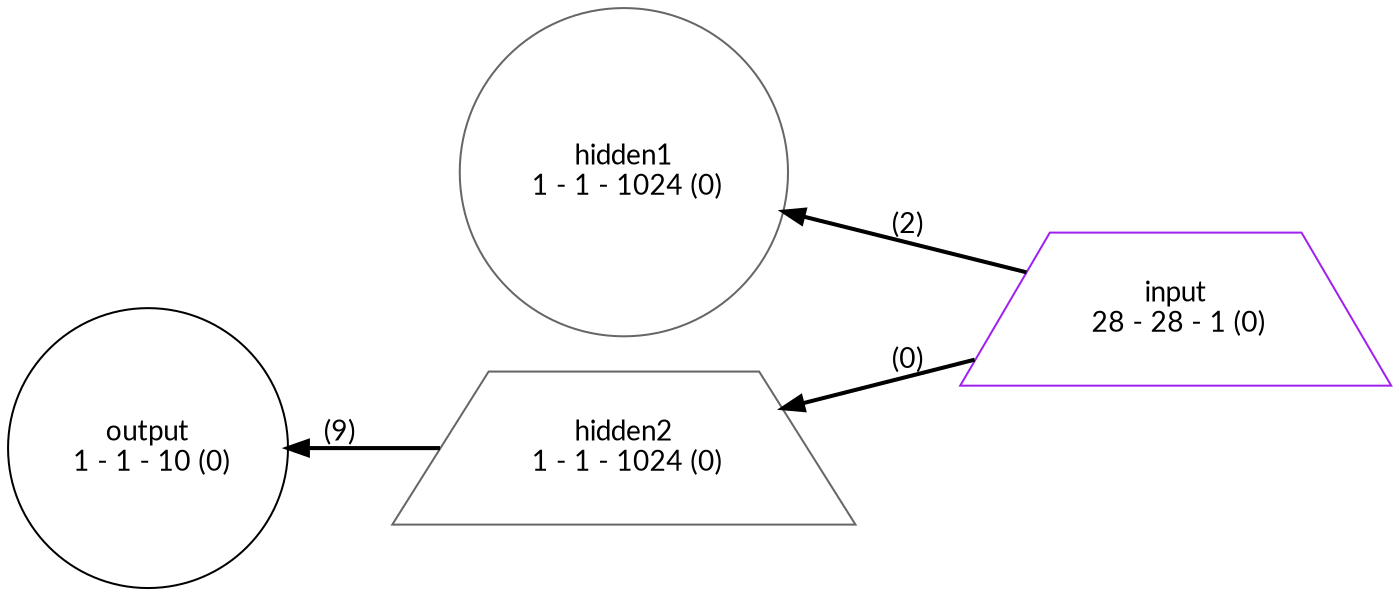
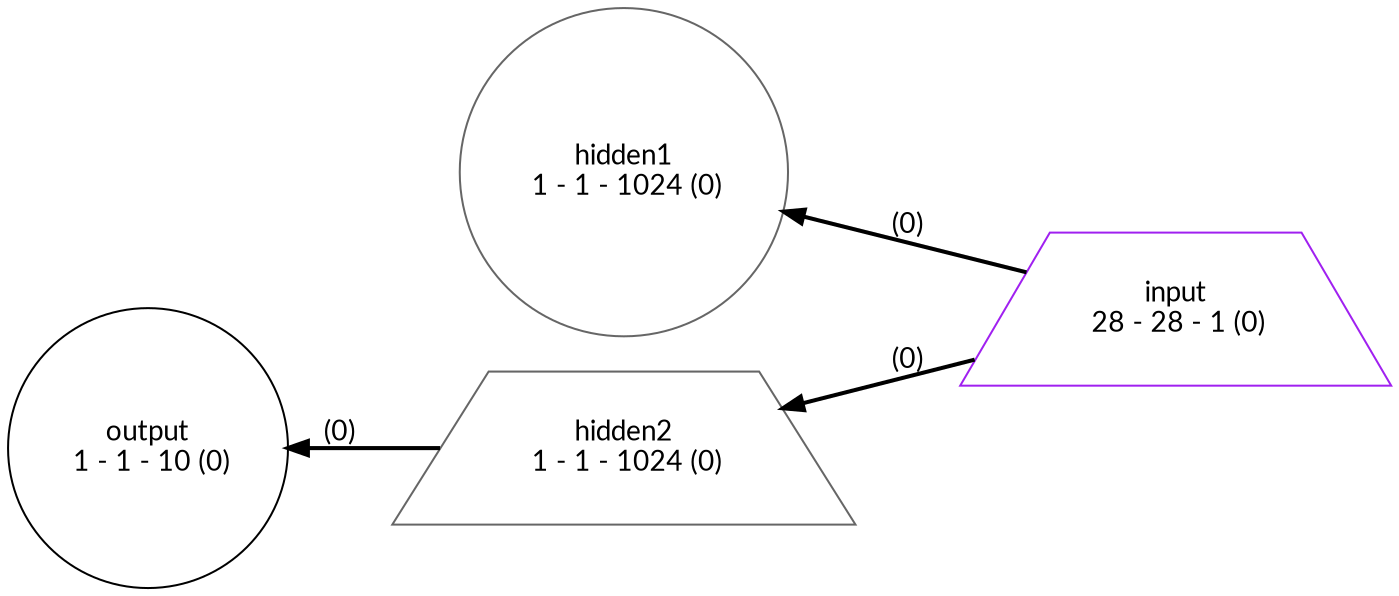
edge "input 28 - 28 - 1 (0)" -> "hidden1 1 - 1 - 1024 (0)": label "(2)" -> "(0)"
edge "hidden2 1 - 1 - 1024 (0)" -> "output 1 - 1 - 10 (0)": label "(9)" -> "(0)"
